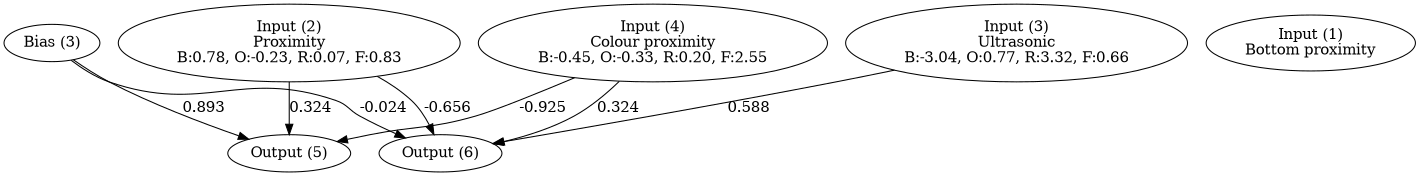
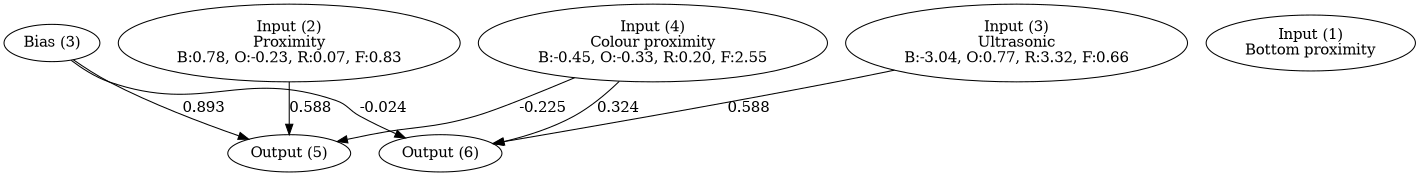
edge "Input (2) Proximity B:0.78, O:-0.23, R:0.07, F:0.83" -> "Output (6)": removed, label "-0.656"
edge "Input (2) Proximity B:0.78, O:-0.23, R:0.07, F:0.83" -> "Output (5)": label "0.324" -> "0.588"
edge "Input (4) Colour proximity B:-0.45, O:-0.33, R:0.20, F:2.55" -> "Output (5)": label "-0.925" -> "-0.225"
